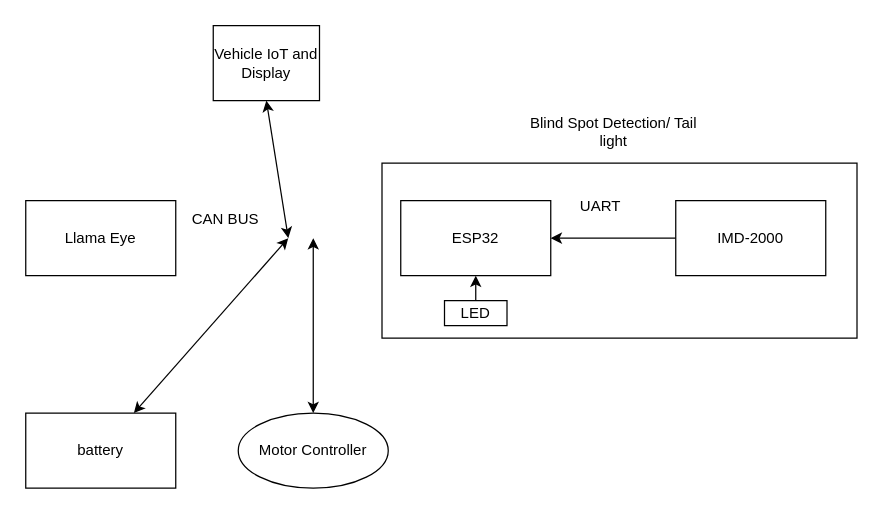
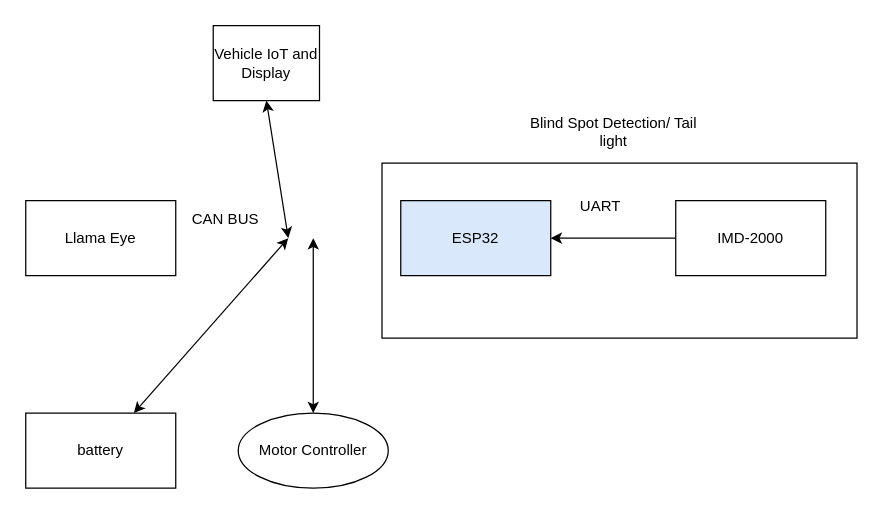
node "ESP32": fillcolor #ffffff -> #dae8fc
edge "LED" -> "ESP32": removed
node "LED": removed
